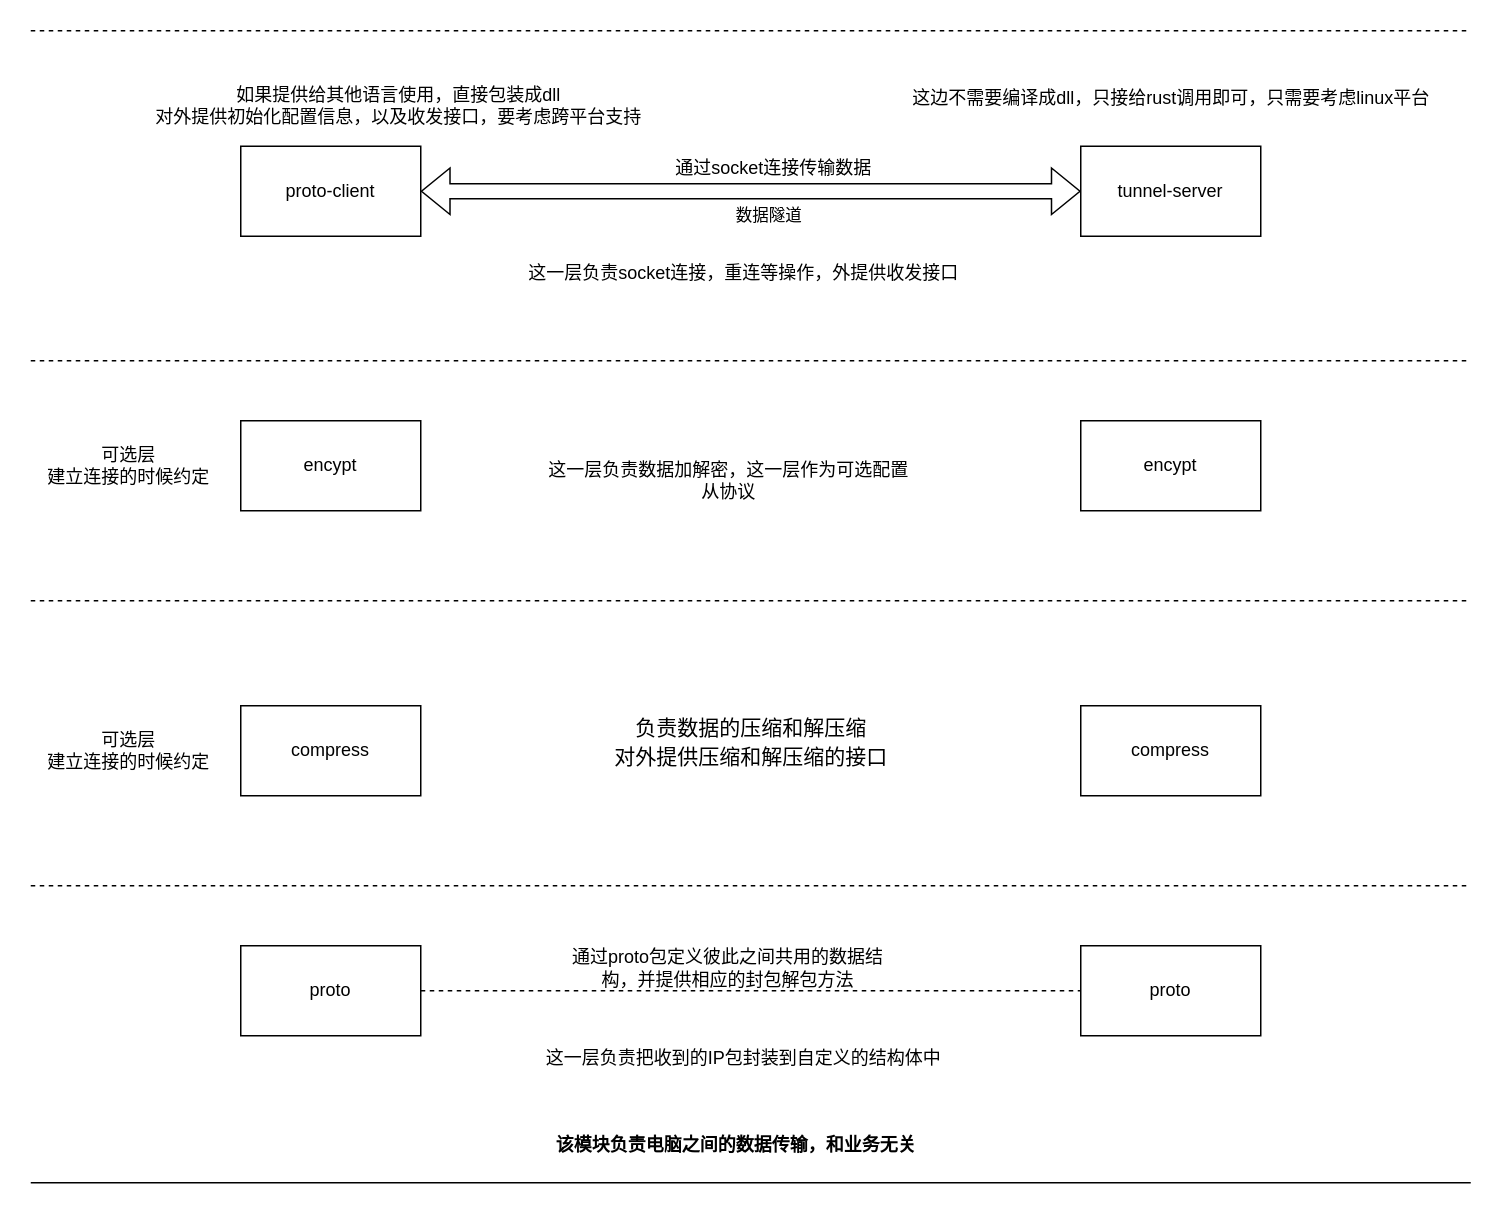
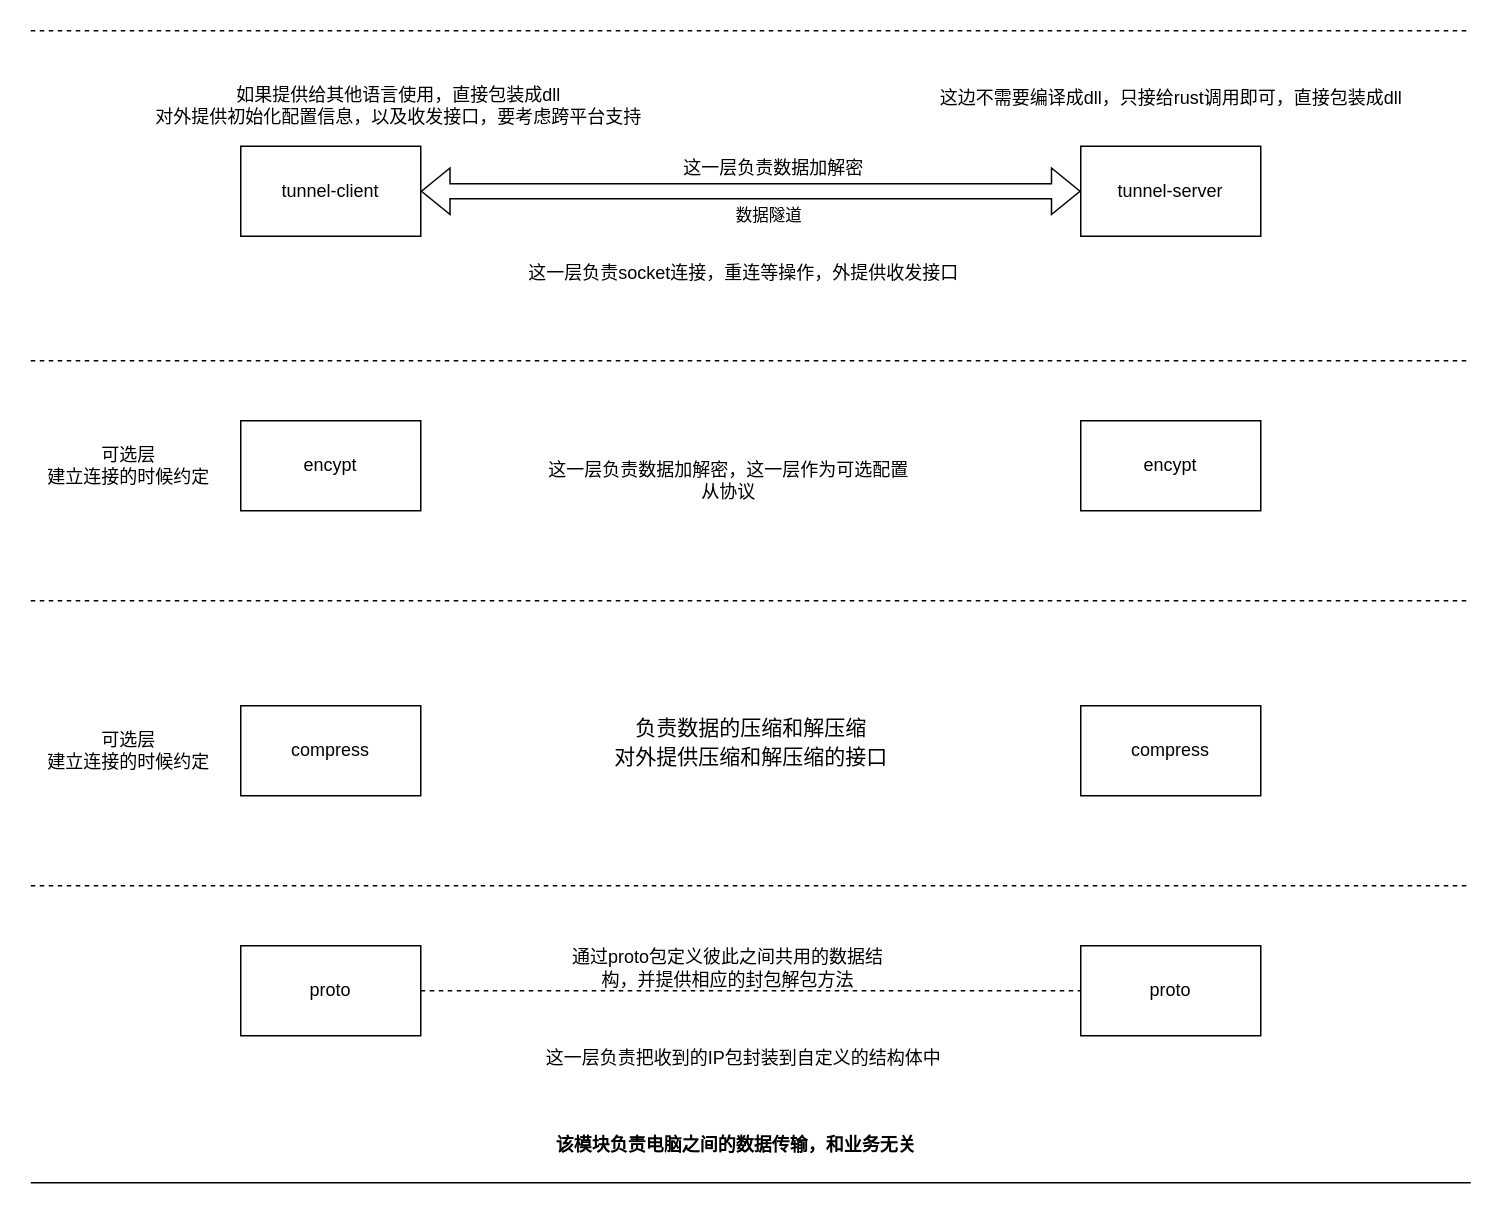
node "这边不需要编译成dll，只接给rust调用即可，只需要考虑linux平台": label "这边不需要编译成dll，只接给rust调用即可，只需要考虑linux平台" -> "这边不需要编译成dll，只接给rust调用即可，直接包装成dll"
node "通过socket连接传输数据": label "通过socket连接传输数据" -> "这一层负责数据加解密"
node "proto-client": label "proto-client" -> "tunnel-client"
